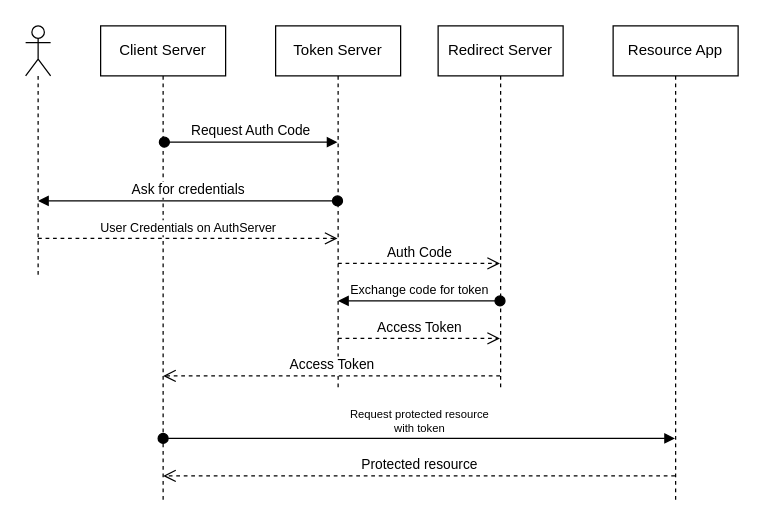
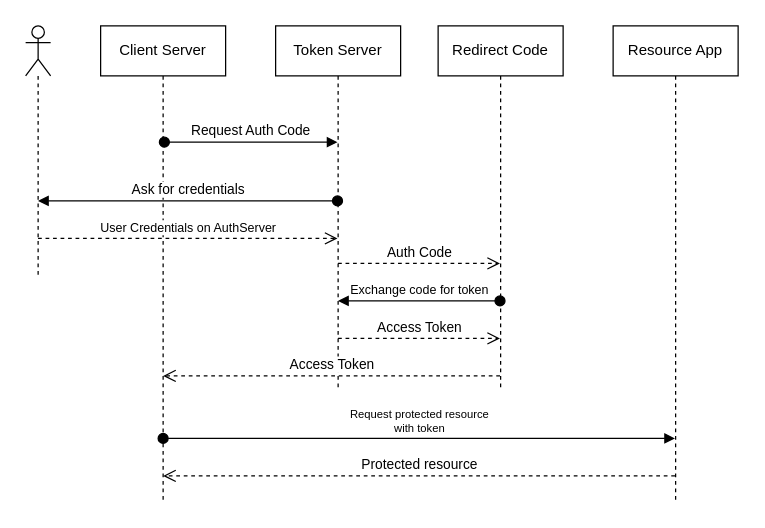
node "Redirect Server": label "Redirect Server" -> "Redirect Code"
